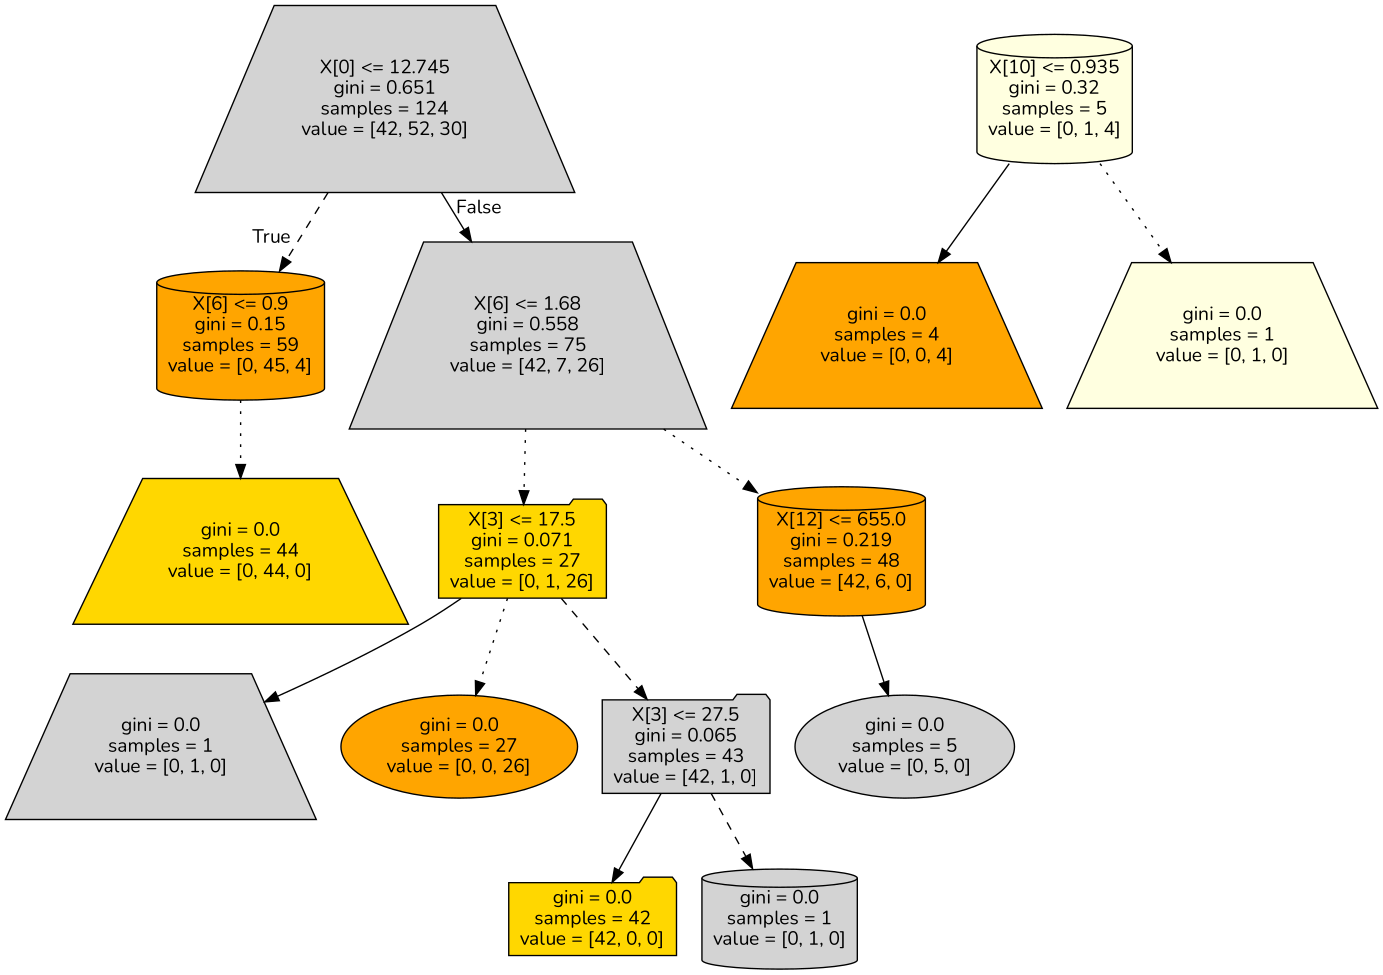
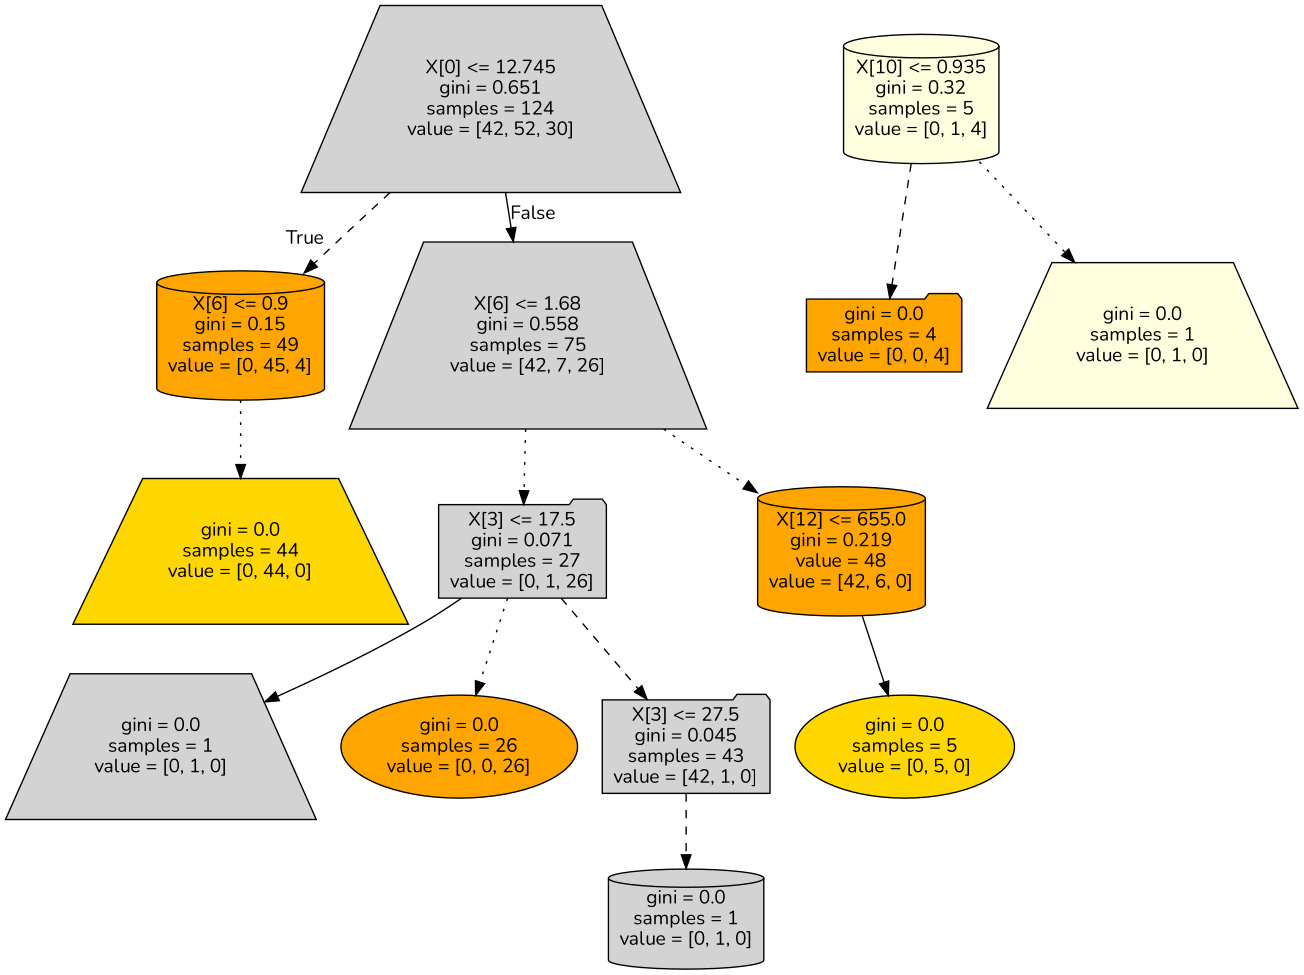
edge "X[10] <= 0.935 gini = 0.32 samples = 5 value = [0, 1, 4]" -> "gini = 0.0 samples = 4 value = [0, 0, 4]": style solid -> dashed
node "X[6] <= 0.9 gini = 0.15 samples = 59 value = [0, 45, 4]": label "X[6] <= 0.9 gini = 0.15 samples = 59 value = [0, 45, 4]" -> "X[6] <= 0.9 gini = 0.15 samples = 49 value = [0, 45, 4]"
node "gini = 0.0 samples = 4 value = [0, 0, 4]": shape trapezium -> folder
node "X[3] <= 17.5 gini = 0.071 samples = 27 value = [0, 1, 26]": fillcolor gold -> lightgrey
node "X[12] <= 655.0 gini = 0.219 samples = 48 value = [42, 6, 0]": label "X[12] <= 655.0 gini = 0.219 samples = 48 value = [42, 6, 0]" -> "X[12] <= 655.0 gini = 0.219 value = 48 value = [42, 6, 0]"
node "gini = 0.0 samples = 27 value = [0, 0, 26]": label "gini = 0.0 samples = 27 value = [0, 0, 26]" -> "gini = 0.0 samples = 26 value = [0, 0, 26]"
node "X[3] <= 27.5 gini = 0.065 samples = 43 value = [42, 1, 0]": label "X[3] <= 27.5 gini = 0.065 samples = 43 value = [42, 1, 0]" -> "X[3] <= 27.5 gini = 0.045 samples = 43 value = [42, 1, 0]"
node "gini = 0.0 samples = 5 value = [0, 5, 0]": fillcolor lightgrey -> gold
node "gini = 0.0 samples = 42 value = [42, 0, 0]": removed
